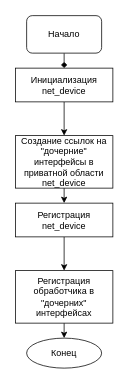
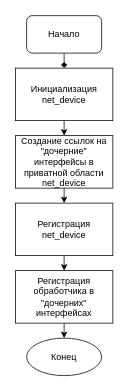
node "Инициализация net_device": size 98x34 -> 98x53
node "Регистрация net_device": size 98x34 -> 98x53
node "Конец": size 75x30 -> 75x38
